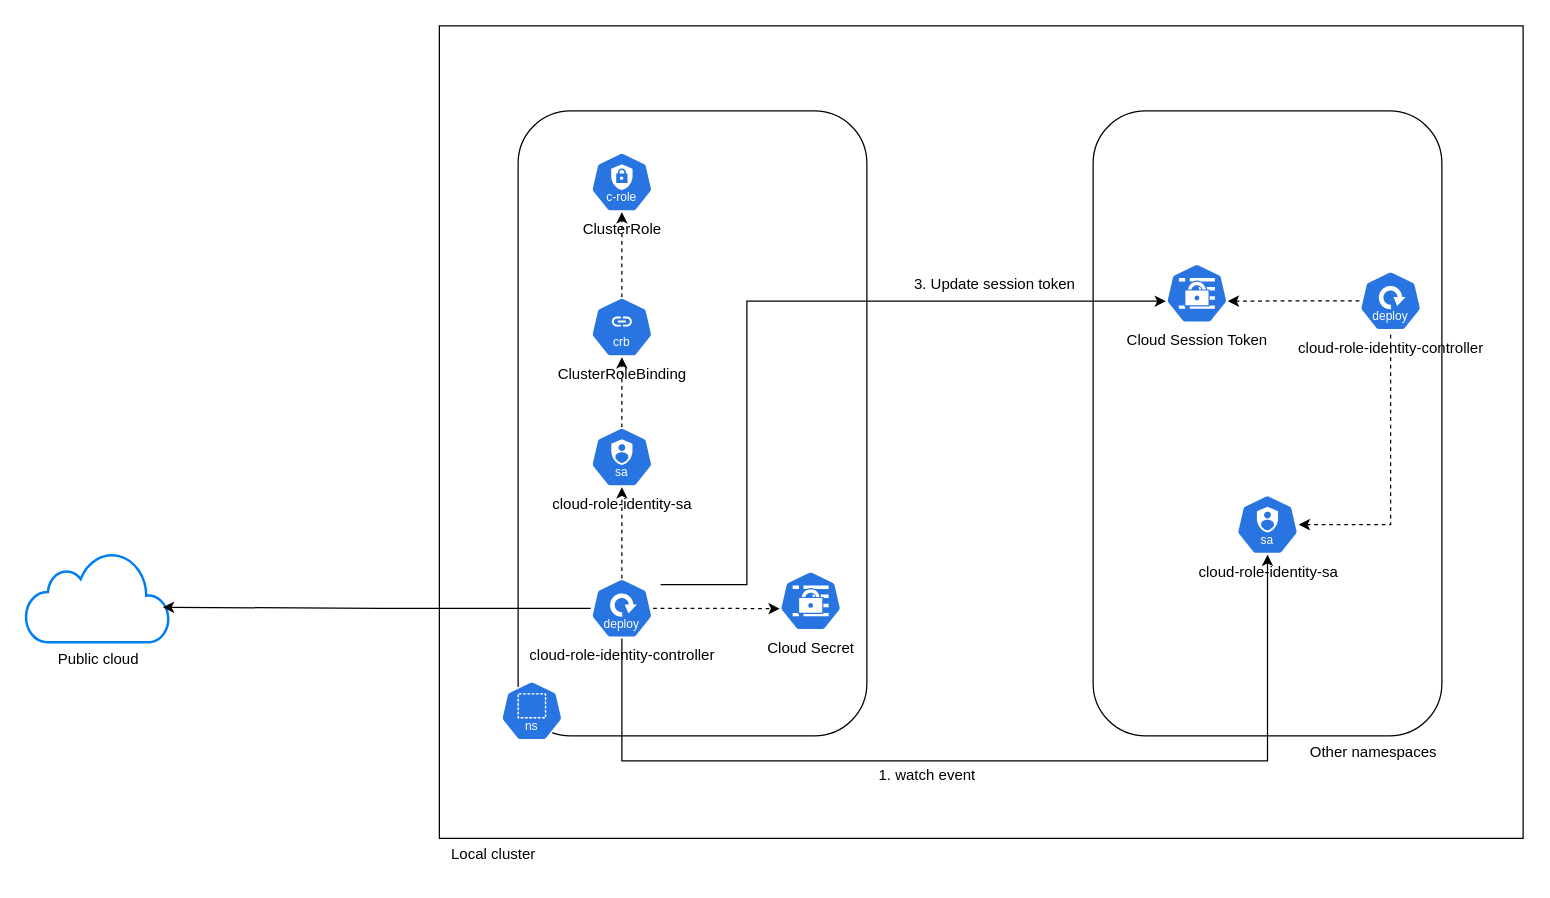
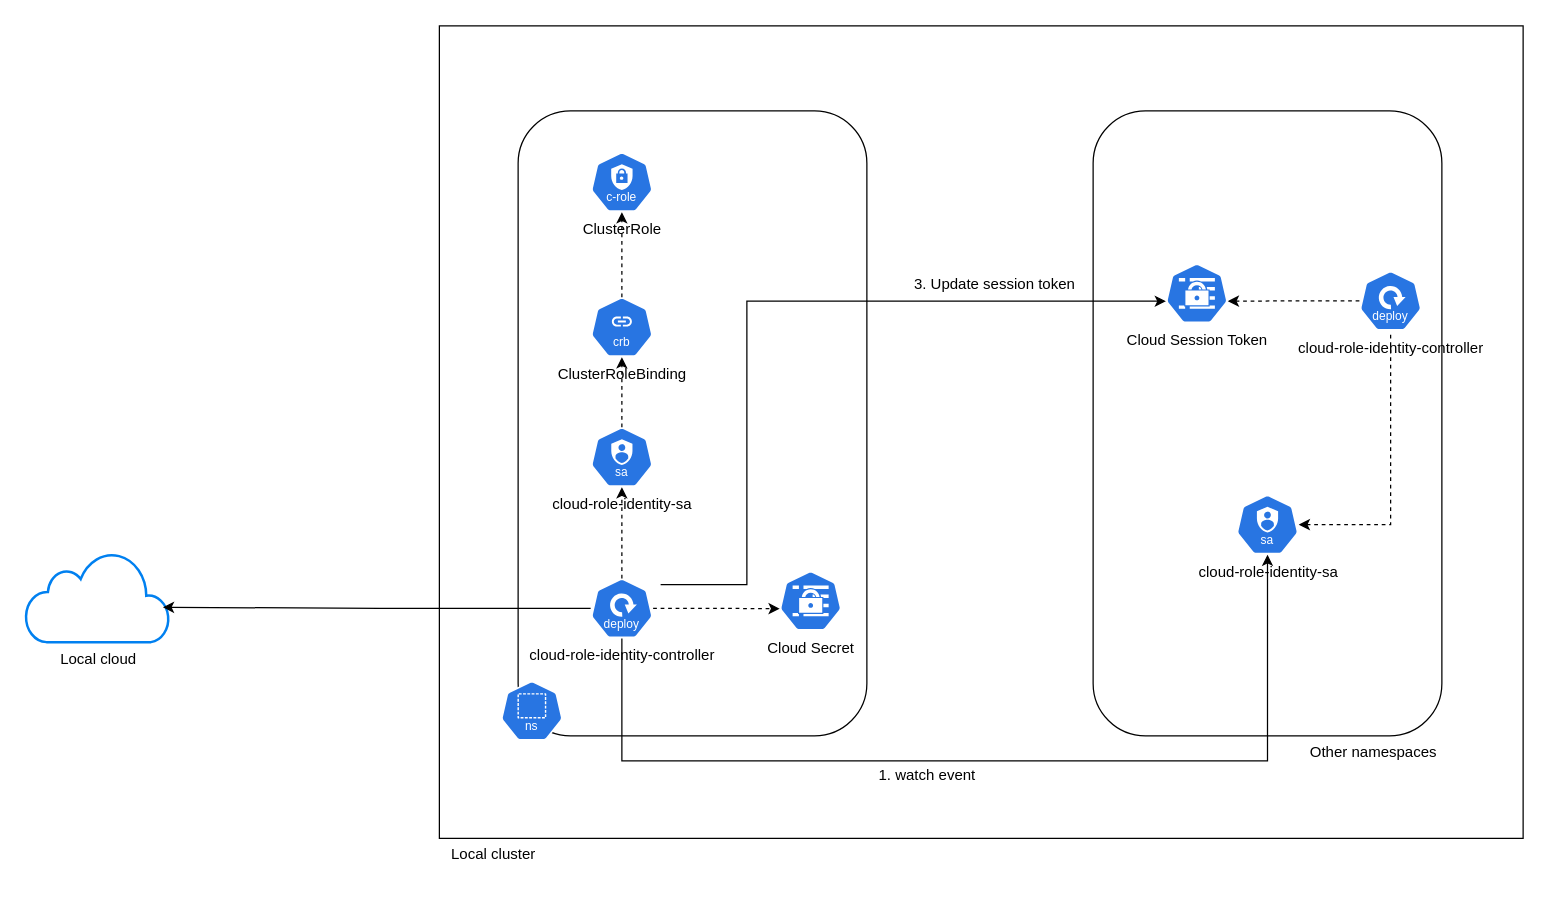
node "Public cloud": label "Public cloud" -> "Local cloud"
